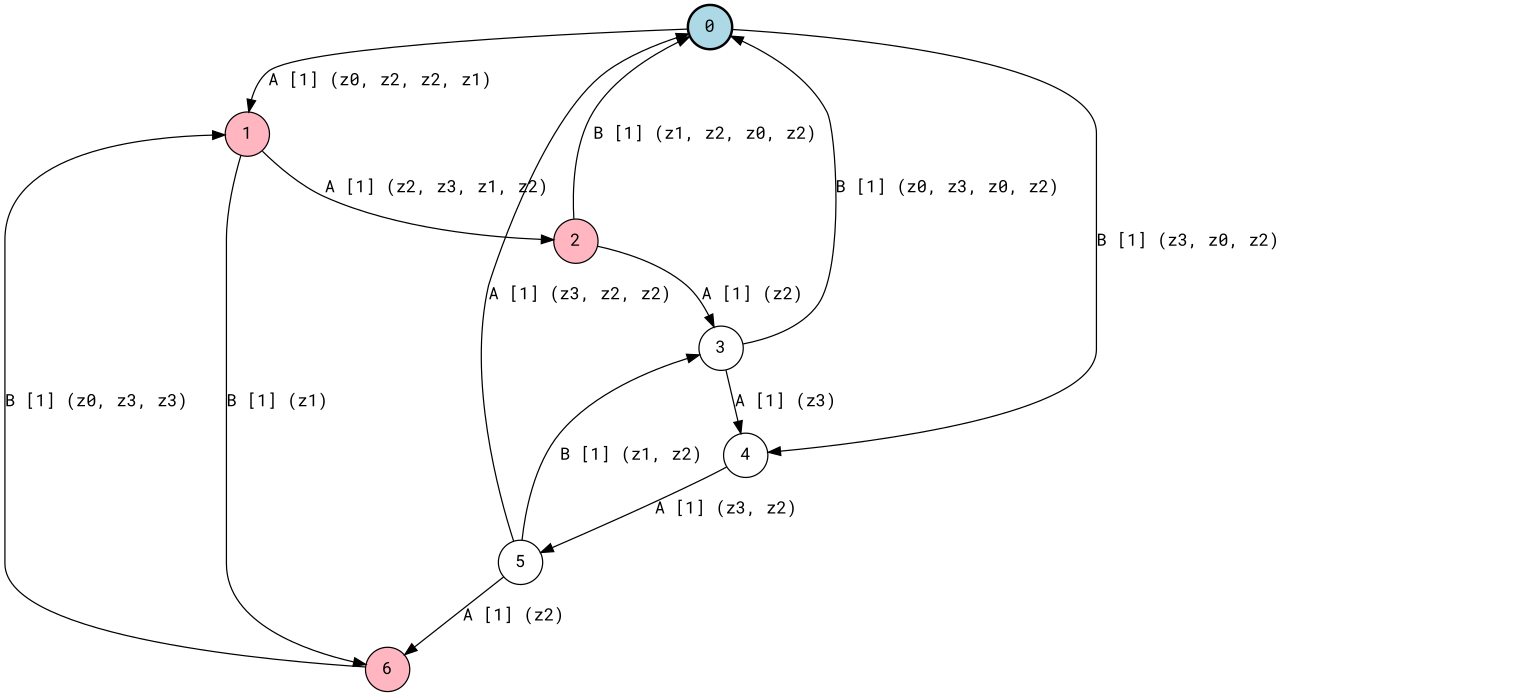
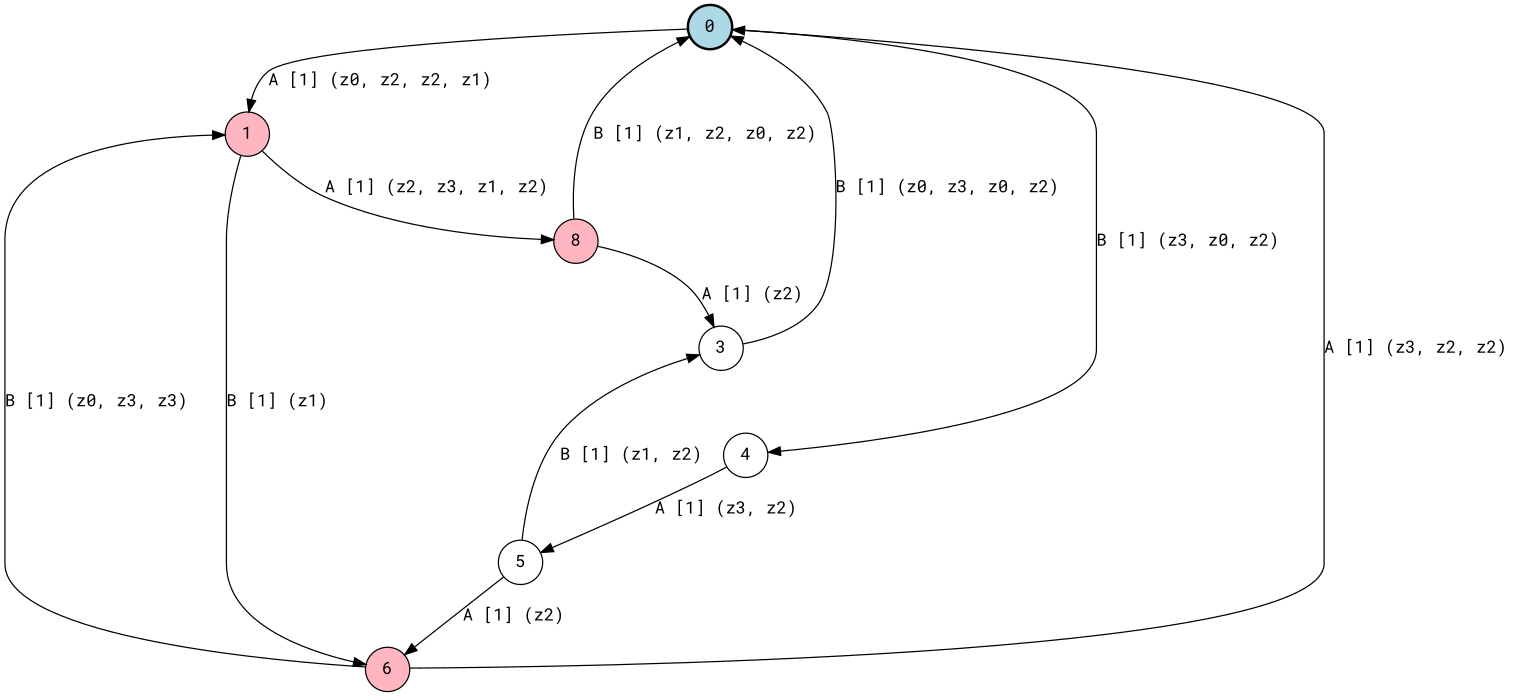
node "2": label "2" -> "8"
edge "5" -> "0": now "6" -> "0"
edge "3" -> "4": removed, label "A [1] (z3)"
